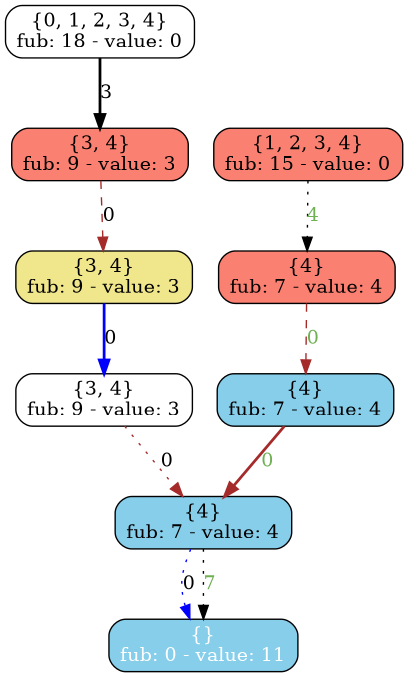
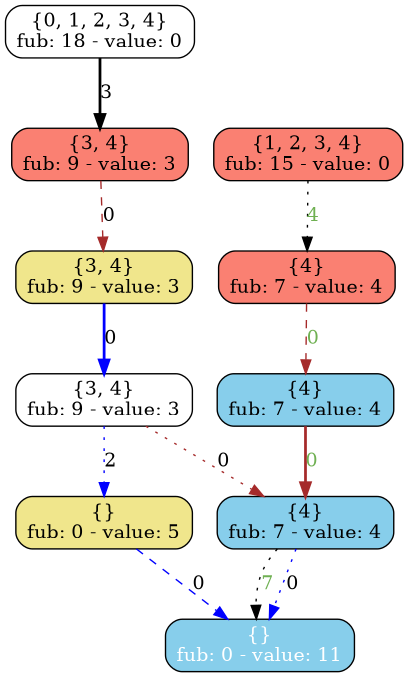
node "{} fub: 0 - value: 5": added
